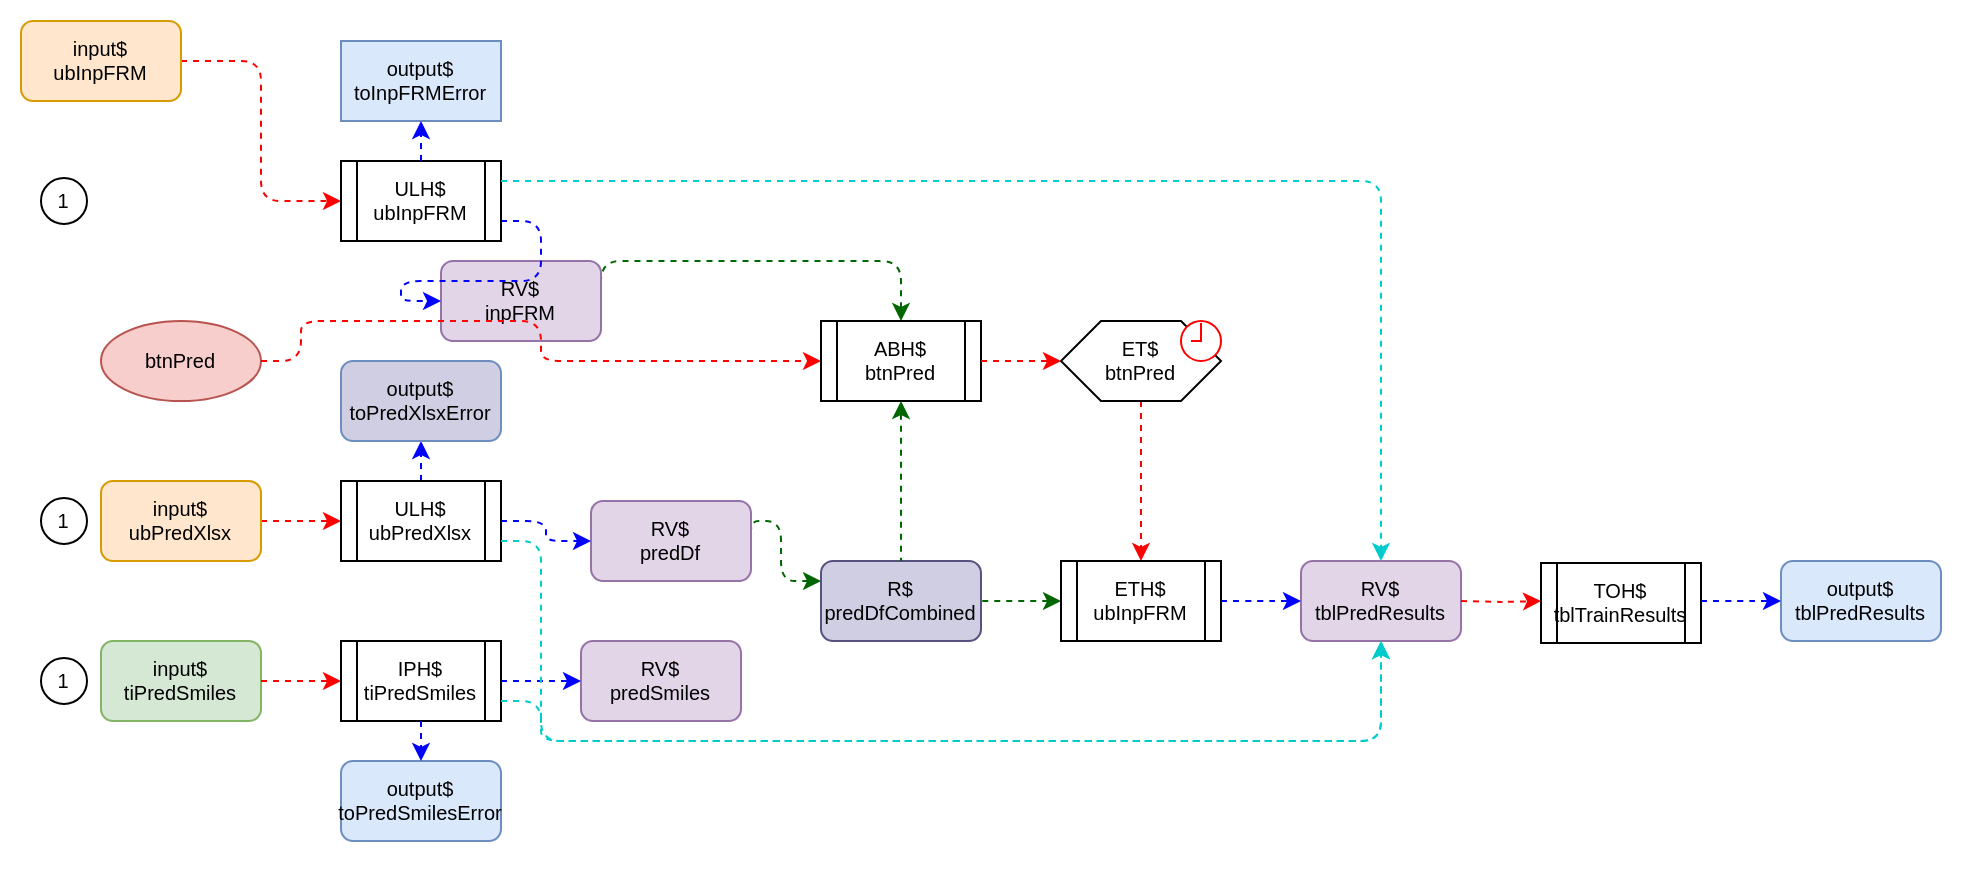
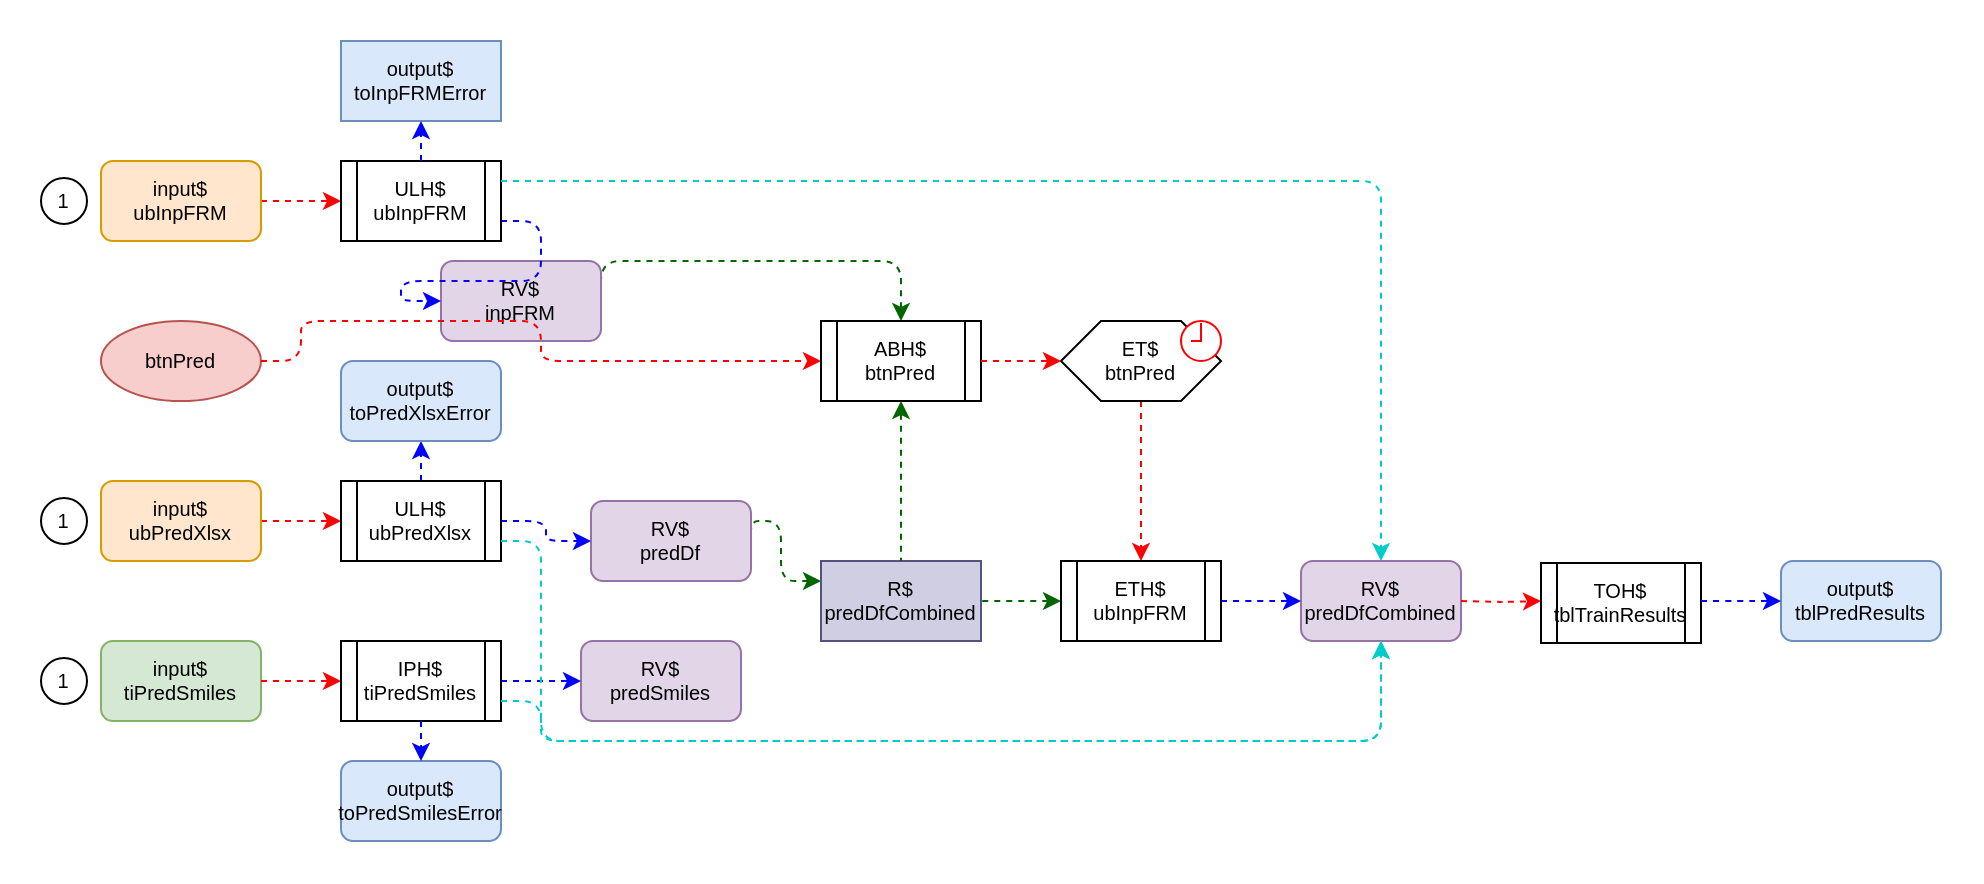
node "input$ubInpFRM": moved (101, 61) -> (181, 201)
node "output$toPredXlsxError": fillcolor #d0cee2 -> #dae8fc
node "R$predDfCombined": shape rounded rectangle -> rectangle
node "RV$tblPredResults": label "RV$tblPredResults" -> "RV$predDfCombined"
